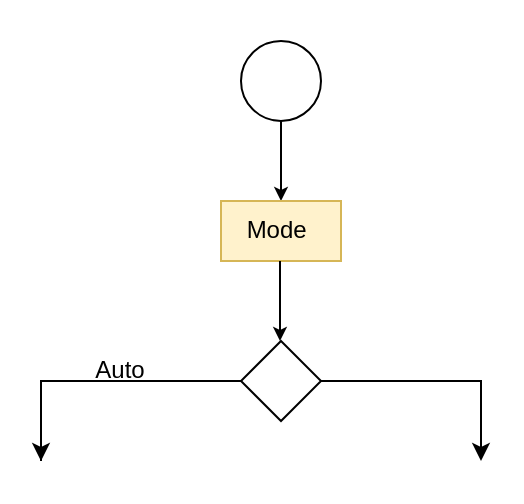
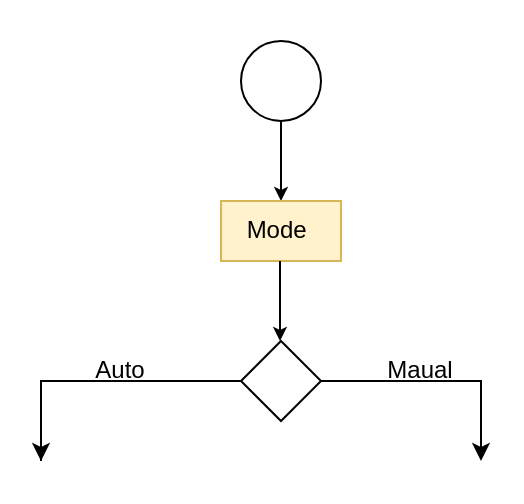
node "Maual": added
